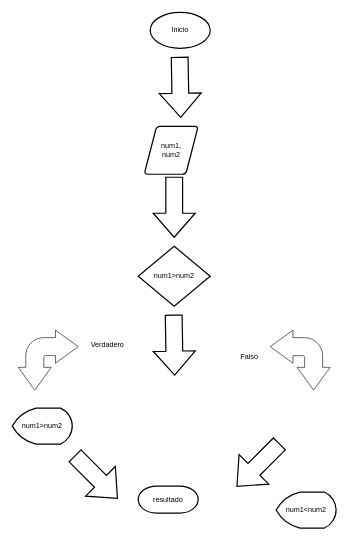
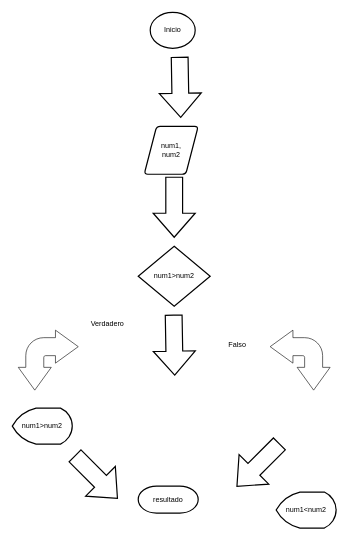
node "Inicio": size 60x36 -> 45x36
node "Verdadero": moved (108, 345) -> (108, 324)
node "Falso": moved (249, 357) -> (237, 345)
